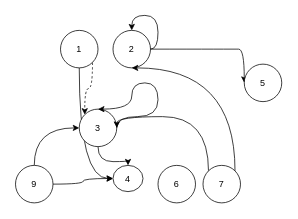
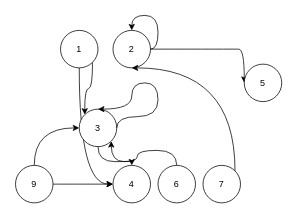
edge "1" -> "3": style dashed -> solid
edge "7" -> "3": removed
edge "6" -> "3": added
node "4": size 30x26 -> 38x38
